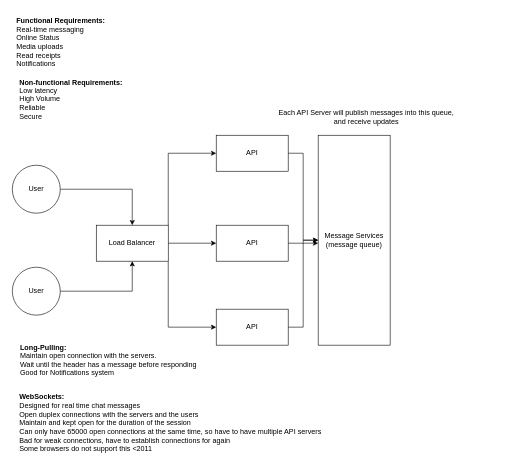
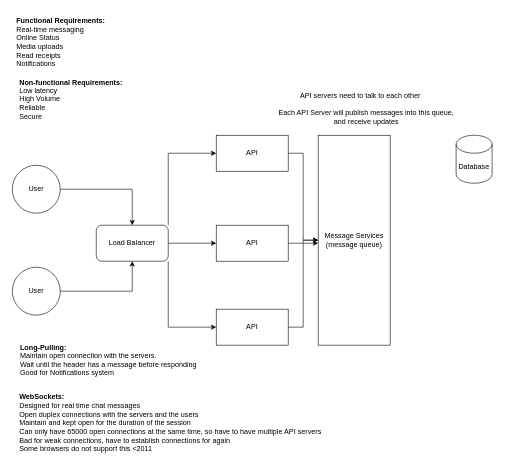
node "API servers need to talk to each other": added
node "Database": added
node "Load Balancer": shape rectangle -> rounded rectangle
